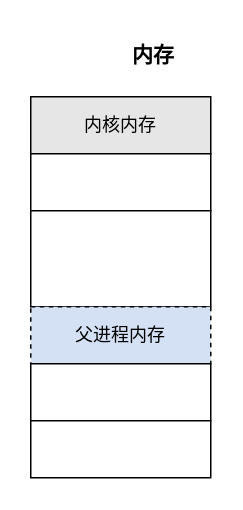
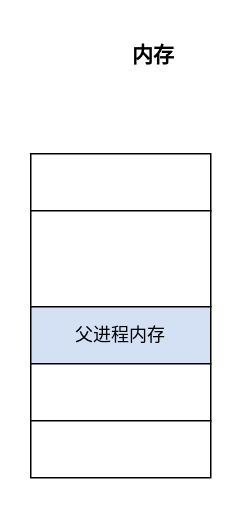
node "内核内存": removed
node "父进程内存": style dashed -> solid
